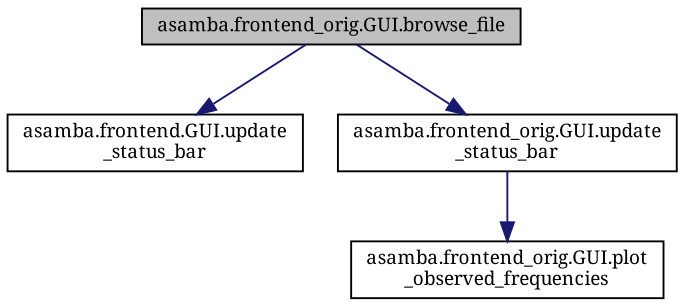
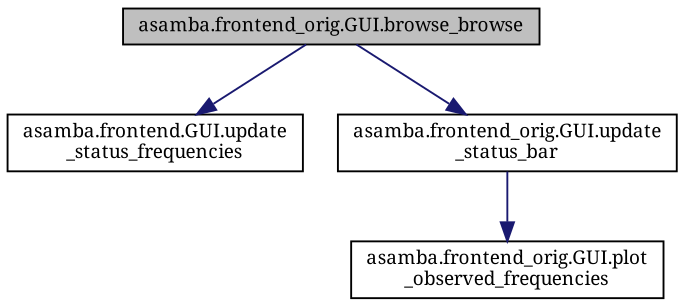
node "asamba.frontend_orig.GUI.browse_file": label "asamba.frontend_orig.GUI.browse_file" -> "asamba.frontend_orig.GUI.browse_browse"
node "asamba.frontend.GUI.update _status_bar": label "asamba.frontend.GUI.update _status_bar" -> "asamba.frontend.GUI.update _status_frequencies"
